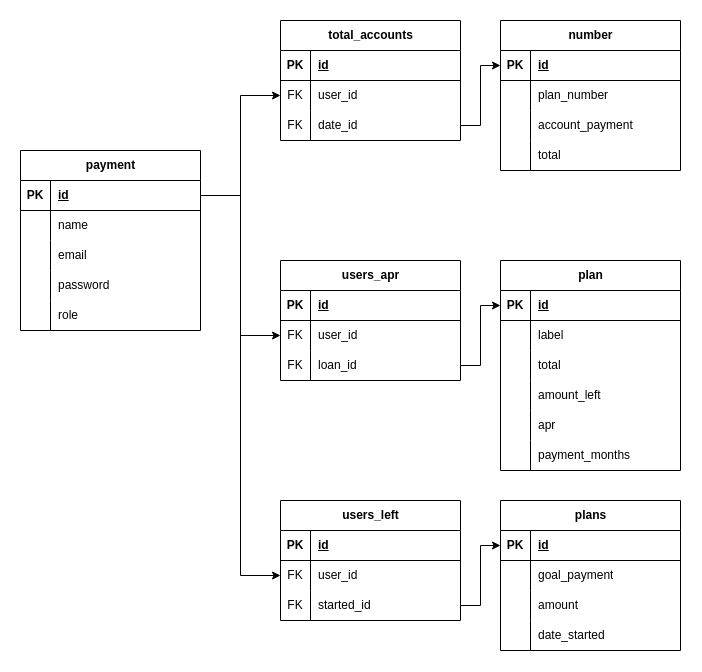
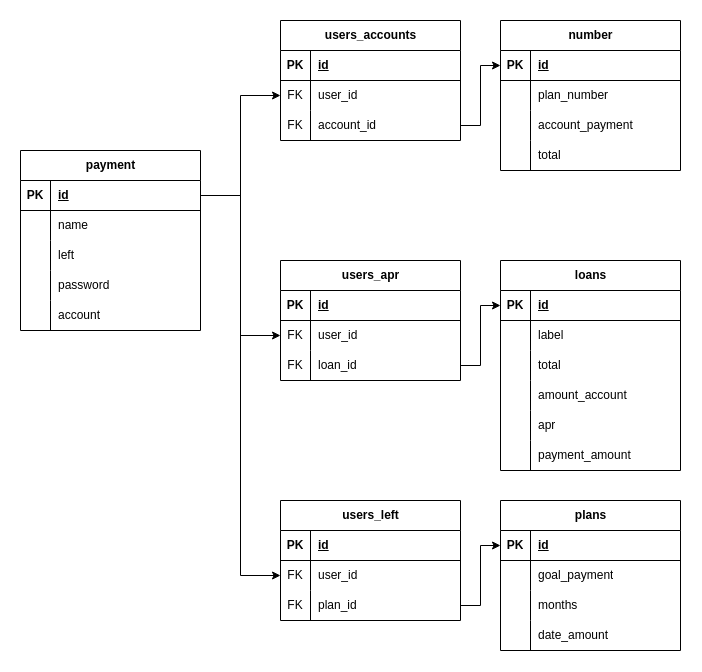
node "total_accounts": label "total_accounts" -> "users_accounts"
node "date_id": label "date_id" -> "account_id"
node "email": label "email" -> "left"
node "plan": label "plan" -> "loans"
node "role": label "role" -> "account"
node "amount_left": label "amount_left" -> "amount_account"
node "payment_months": label "payment_months" -> "payment_amount"
node "started_id": label "started_id" -> "plan_id"
node "amount": label "amount" -> "months"
node "date_started": label "date_started" -> "date_amount"
